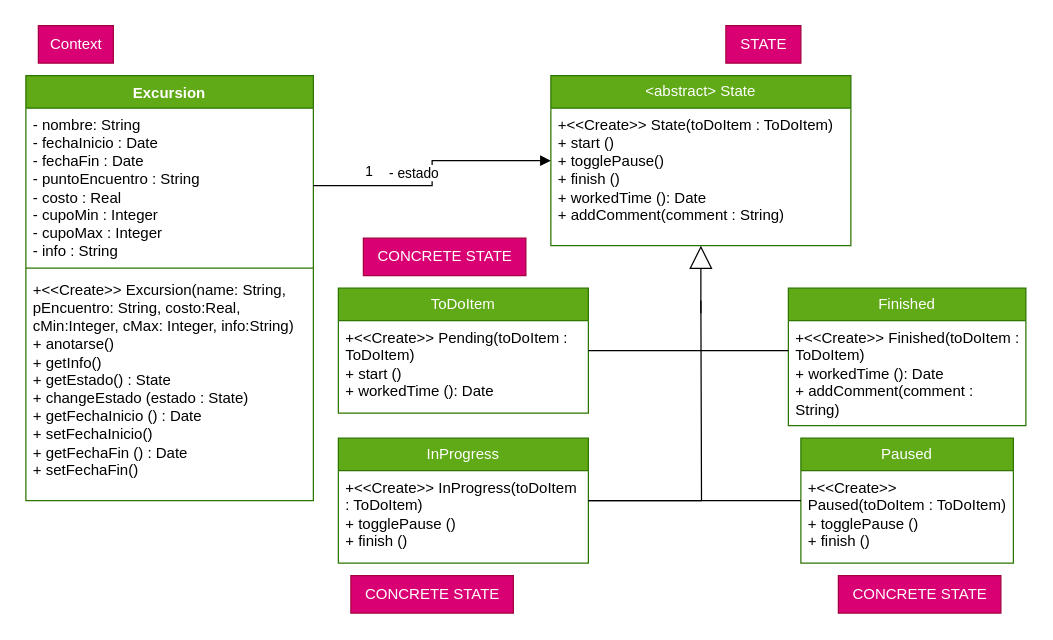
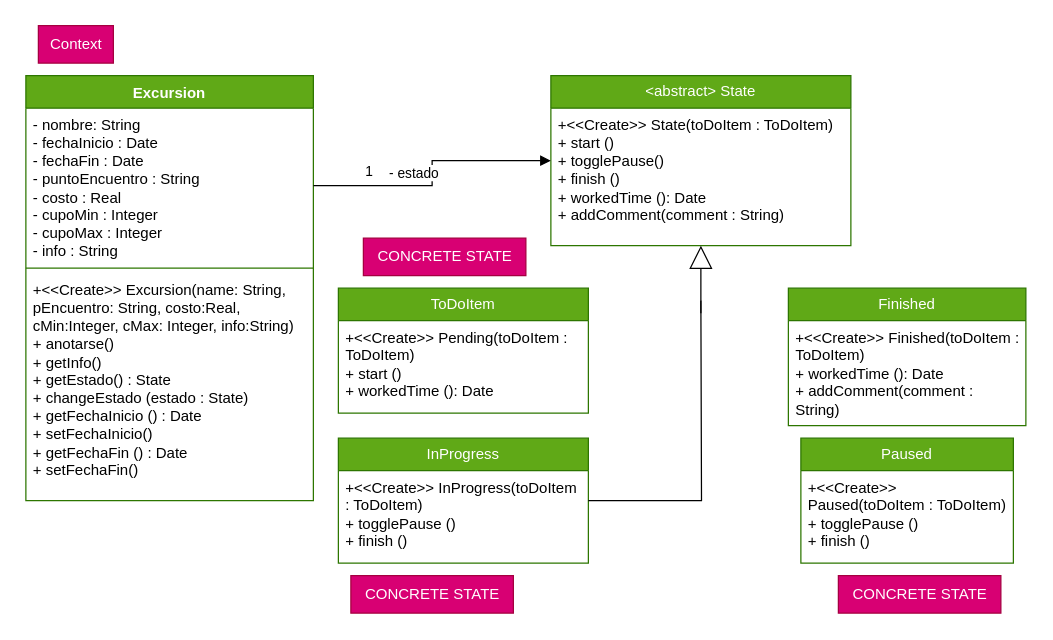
node "STATE": removed
edge "ToDoItem" -- "Finished": removed
edge "InProgress" -- "Paused": removed
